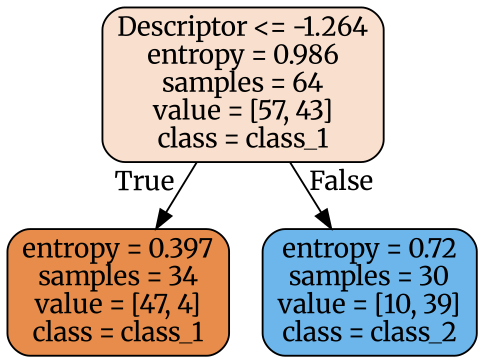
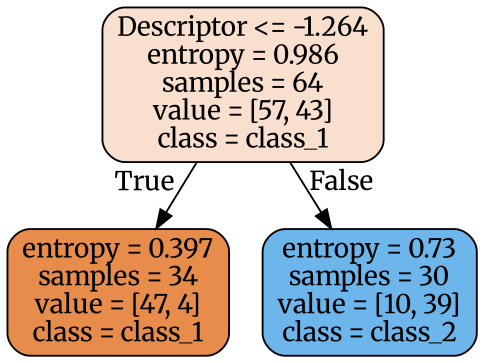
node "entropy = 0.72 samples = 30 value = [10, 39] class = class_2": label "entropy = 0.72 samples = 30 value = [10, 39] class = class_2" -> "entropy = 0.73 samples = 30 value = [10, 39] class = class_2"
